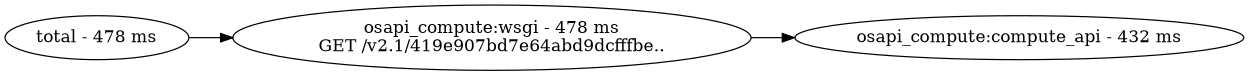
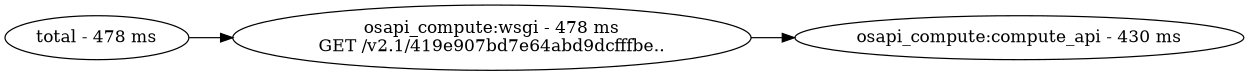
node "osapi_compute:compute_api - 432 ms": label "osapi_compute:compute_api - 432 ms" -> "osapi_compute:compute_api - 430 ms"
